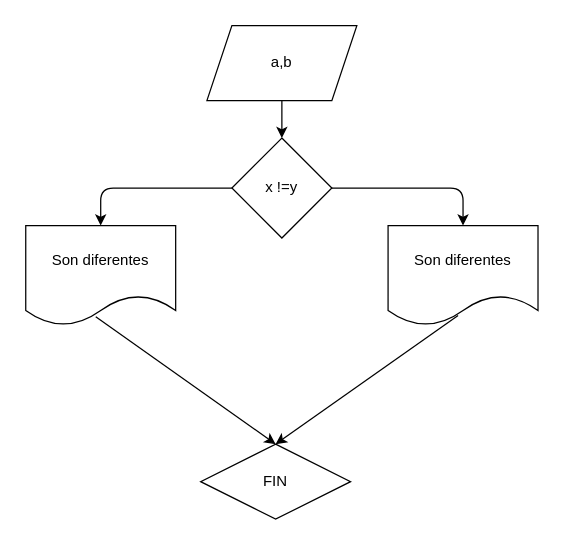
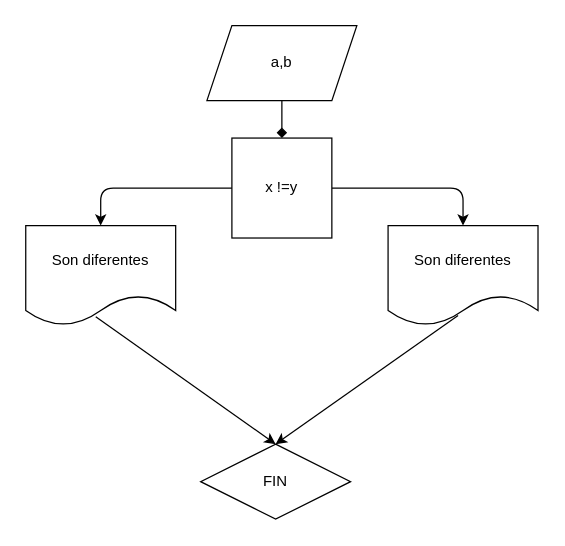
edge "a,b" -> "x !=y": arrowhead classic -> diamond
node "x !=y": shape diamond -> rectangle
